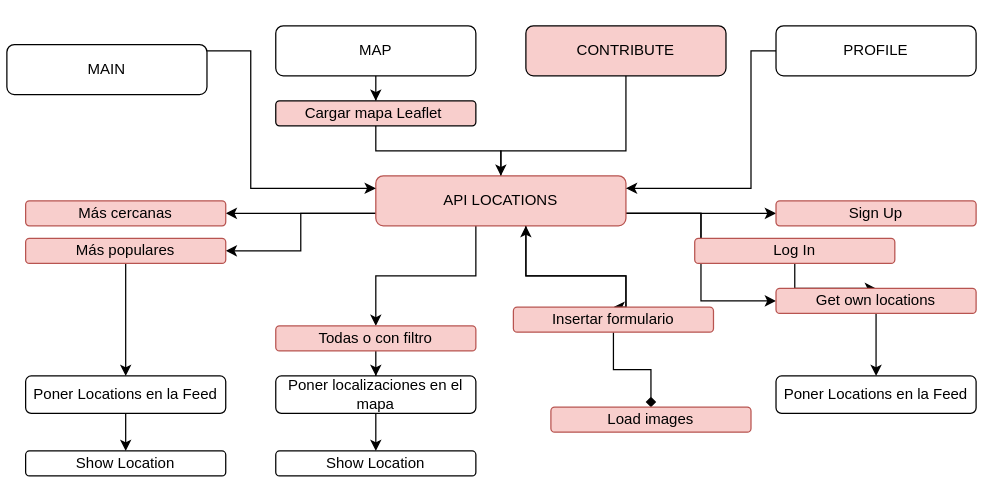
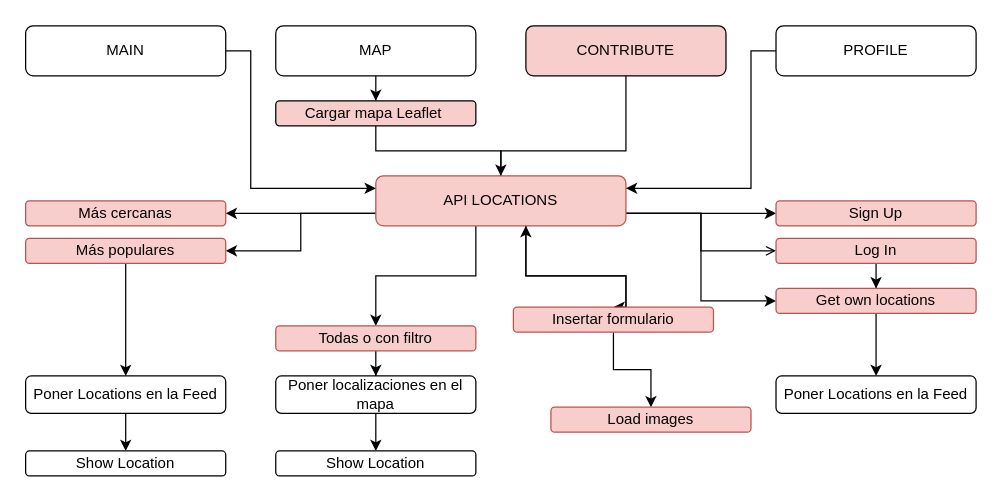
node "MAIN": moved (107, 69) -> (126, 51)
node "Log In": moved (794, 251) -> (876, 251)
edge "Insertar formulario" -> "Load images": arrowhead diamond -> classic
